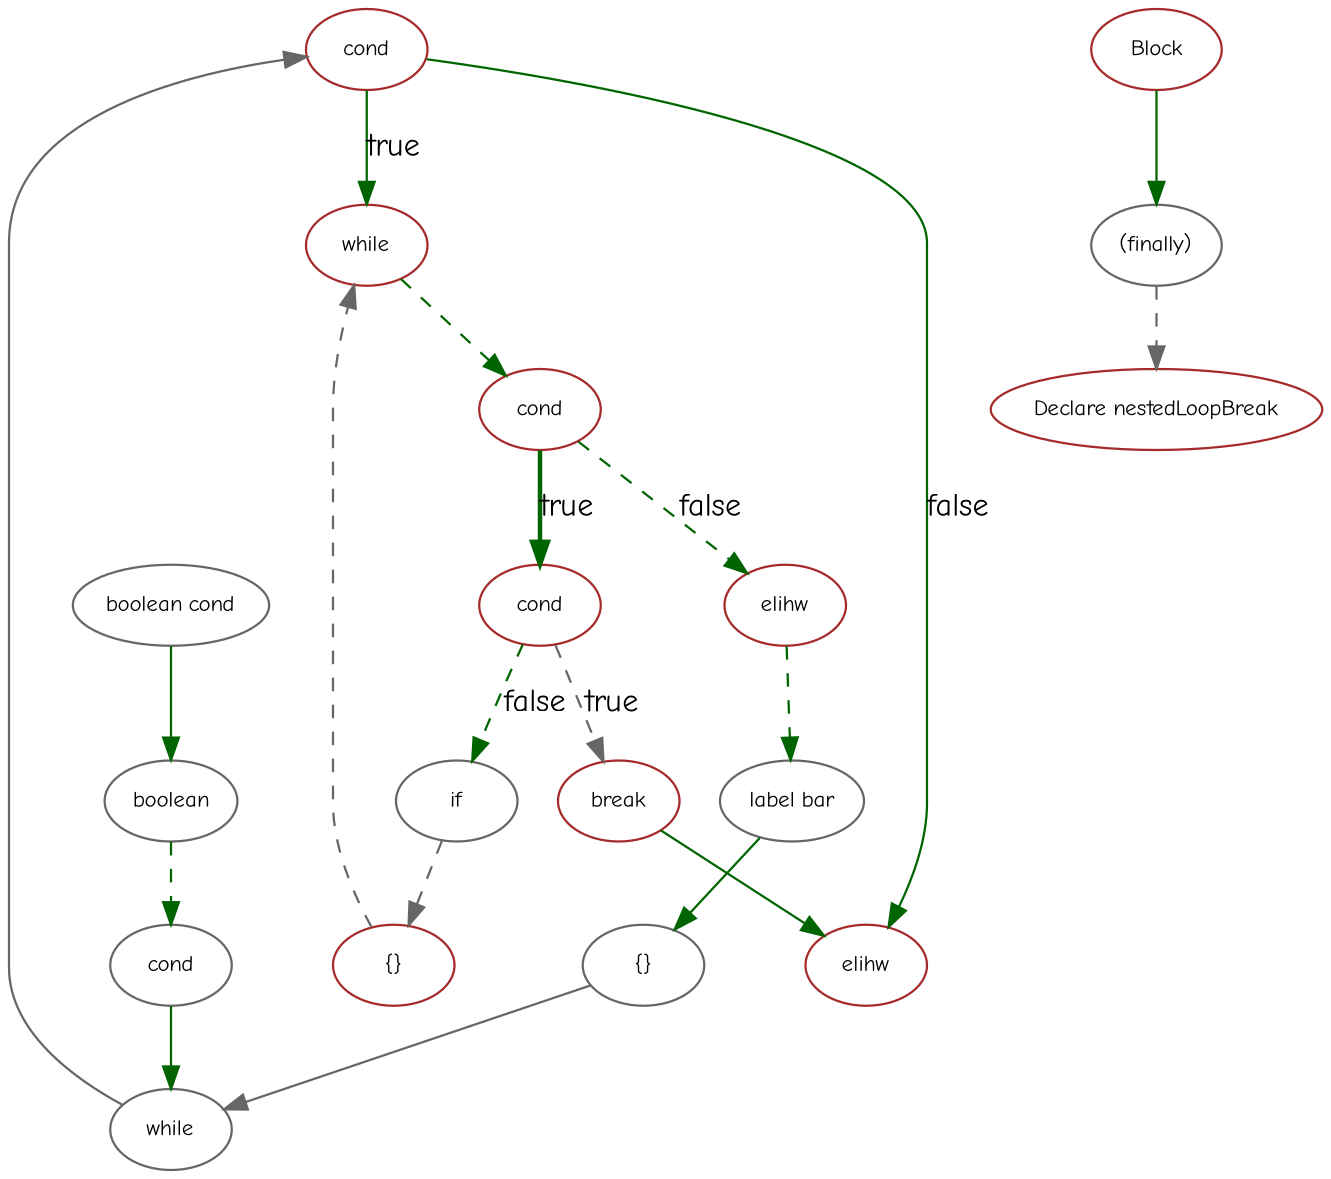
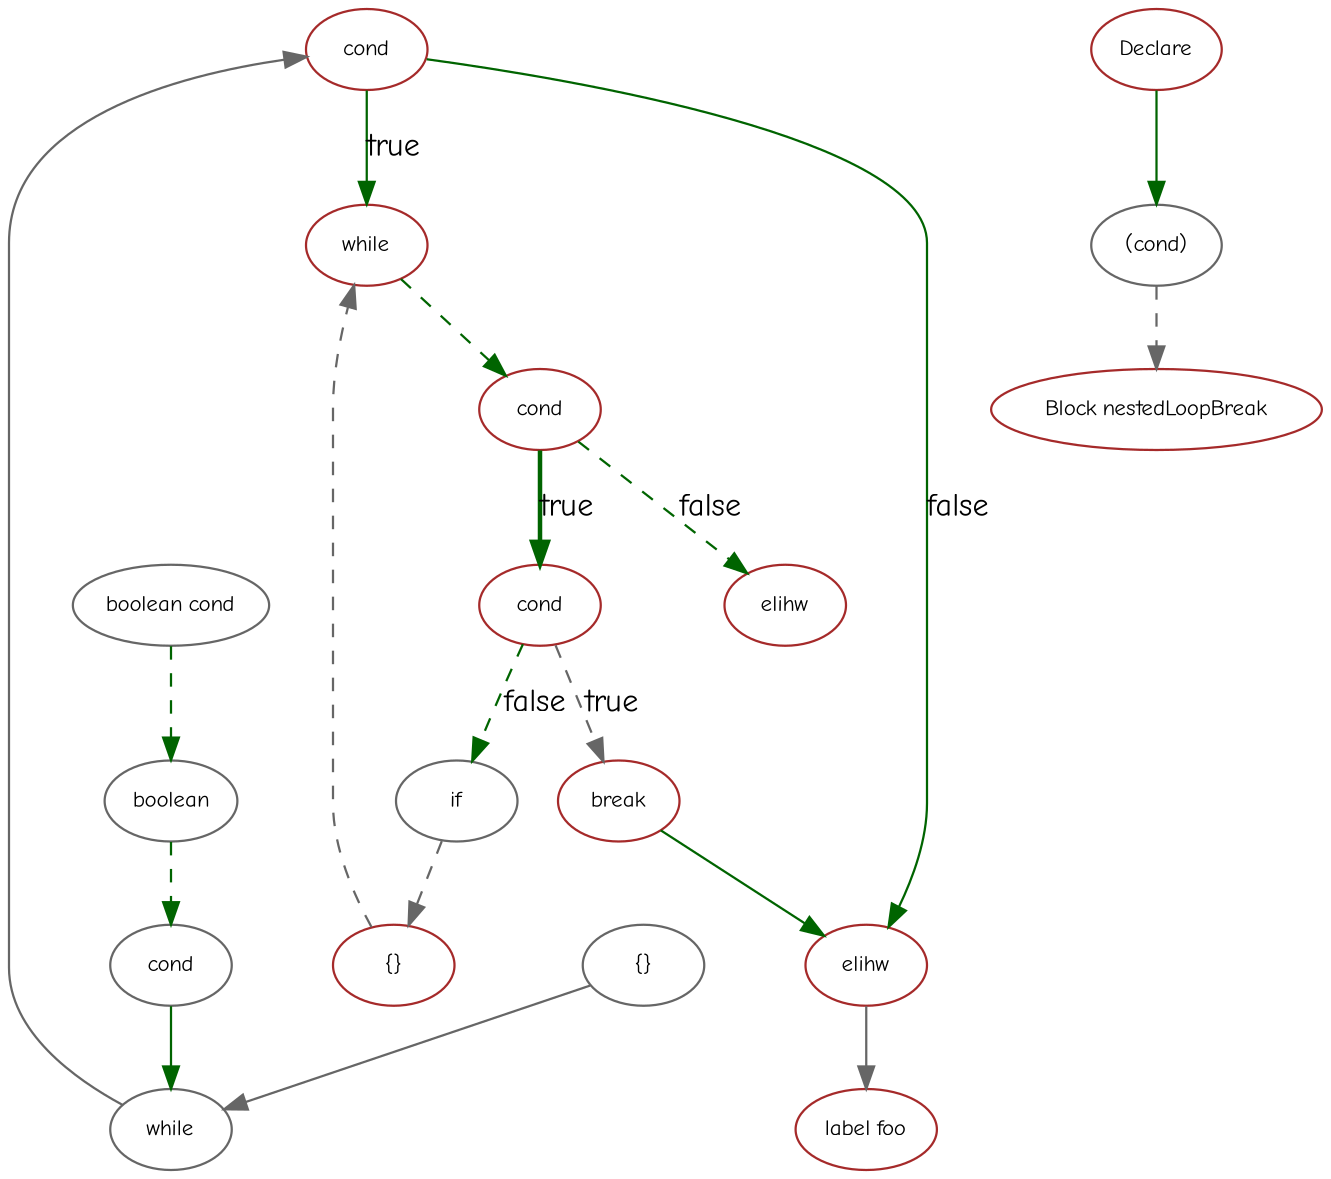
node "Block": label "Block" -> "Declare"
node "(finally)": label "(finally)" -> "(cond)"
node "Declare nestedLoopBreak": label "Declare nestedLoopBreak" -> "Block nestedLoopBreak"
edge "boolean cond" -> "boolean": style solid -> dashed
node "label bar": removed
node "label foo": added
